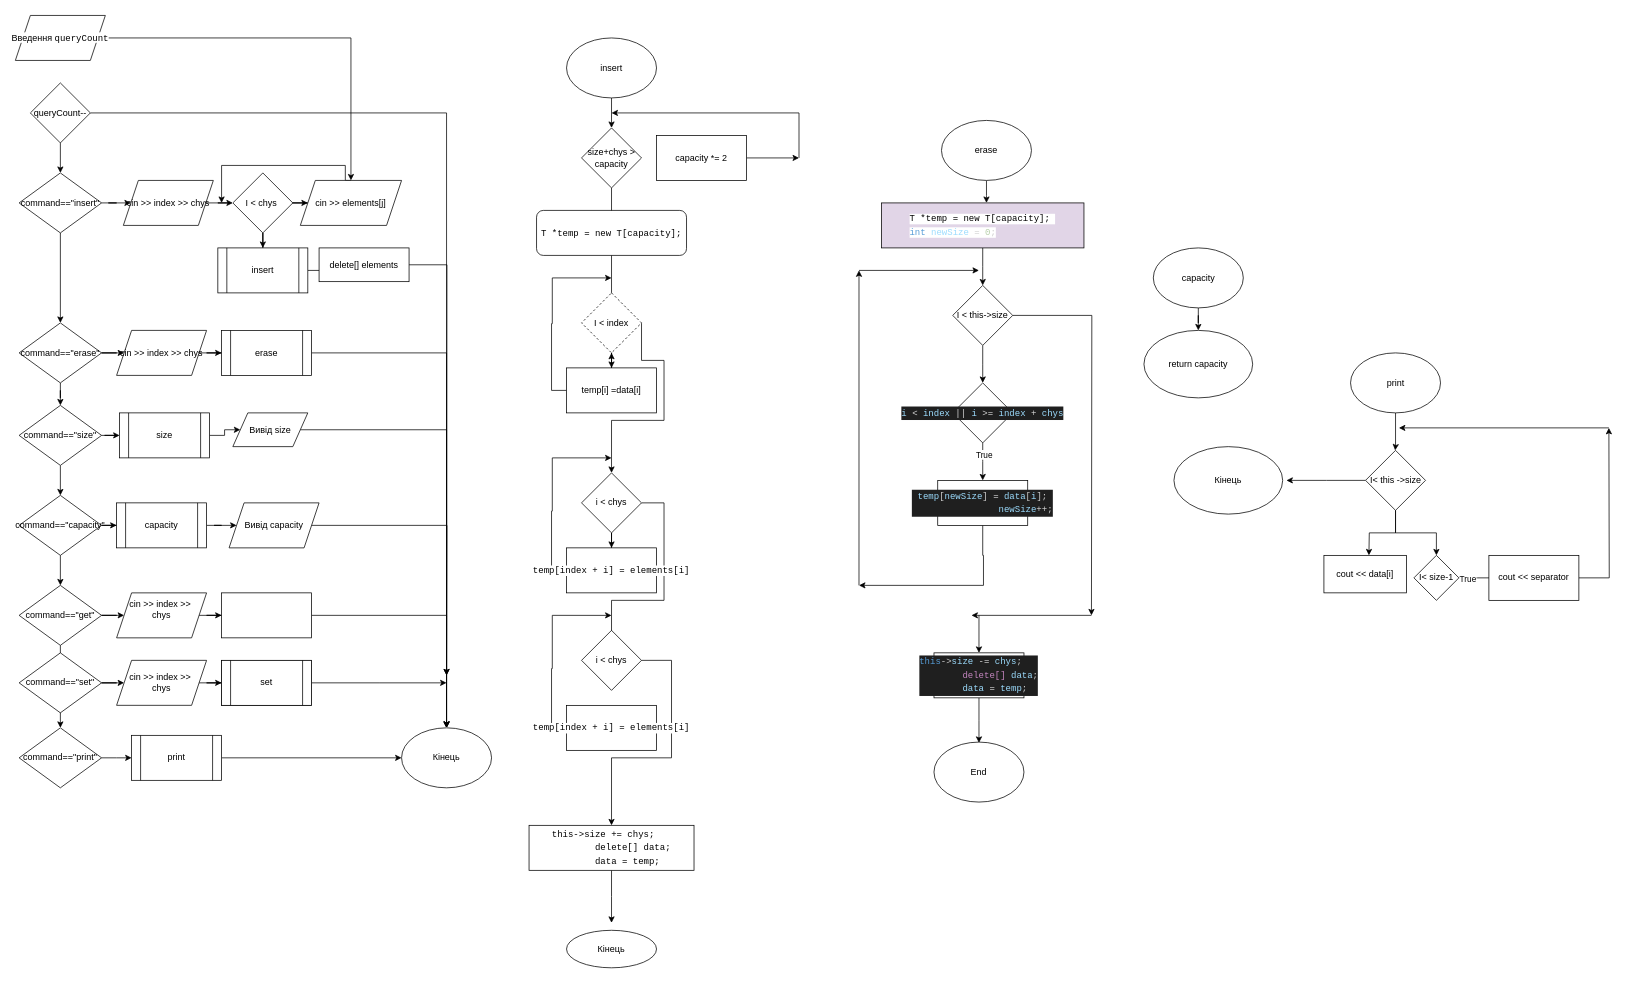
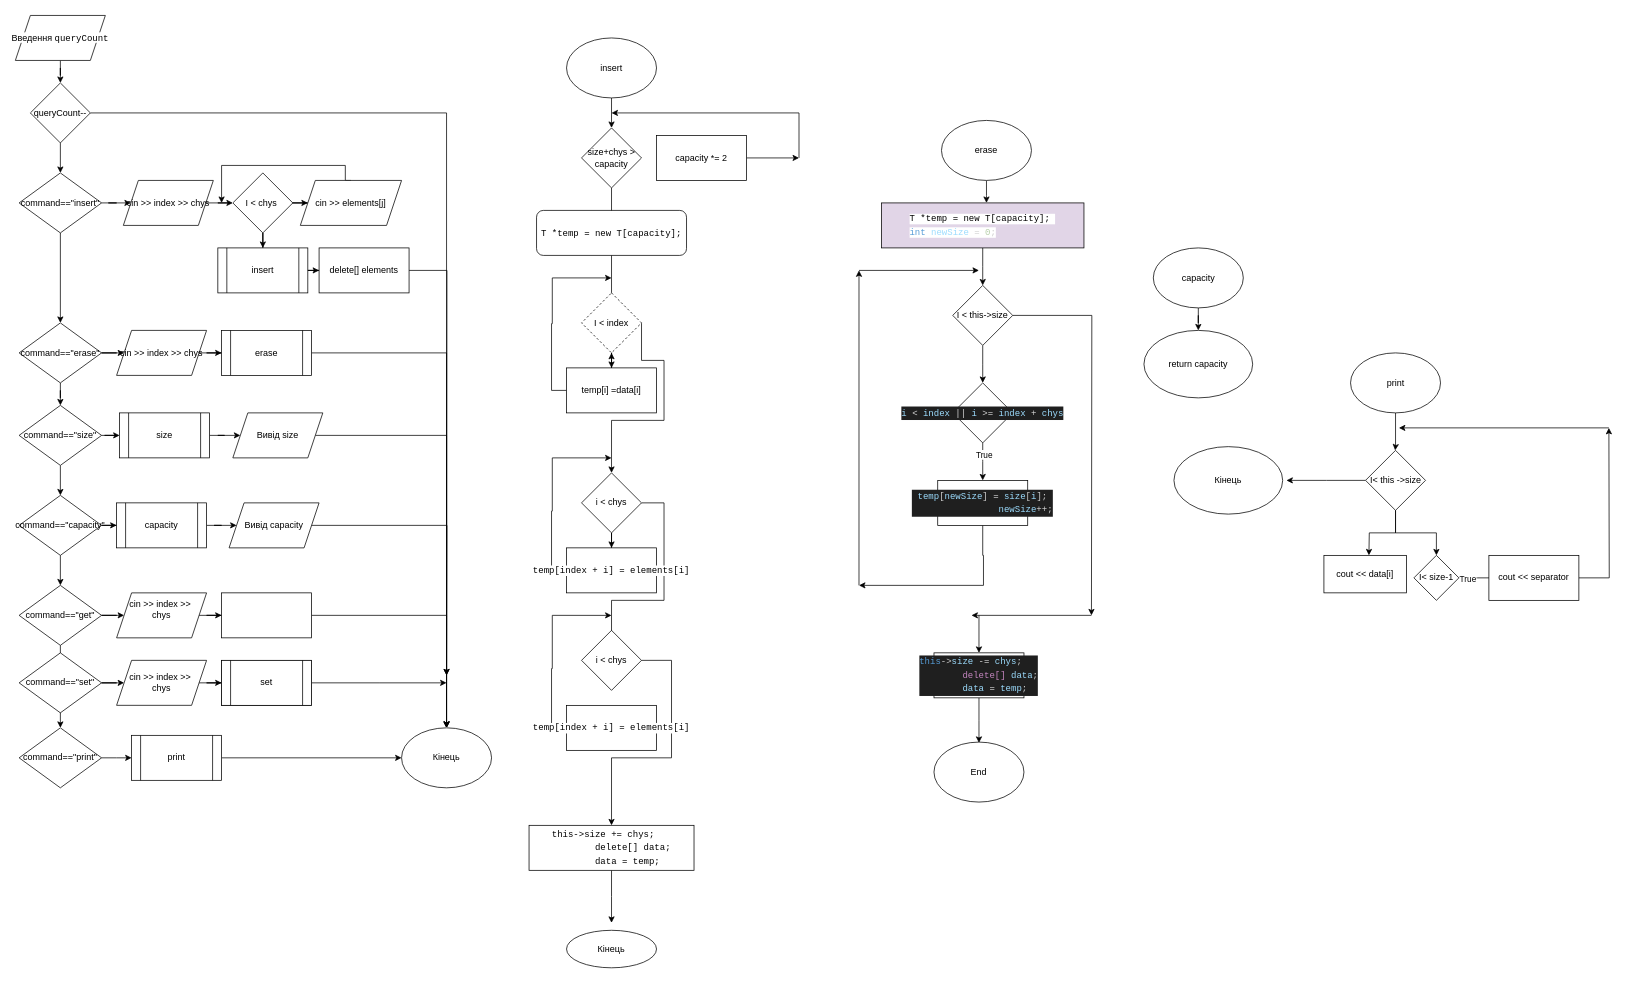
edge "Введення queryCount" -> "cin >> elements[j]": now "Введення queryCount" -> "queryCount--"
node "delete[] elements": size 90x34 -> 90x45
node "Вивід size": size 75x34 -> 90x45
node "temp[newSize] = data[i]; newSize++;": label "temp[newSize] = data[i]; newSize++;" -> "temp[newSize] = size[i]; newSize++;"
